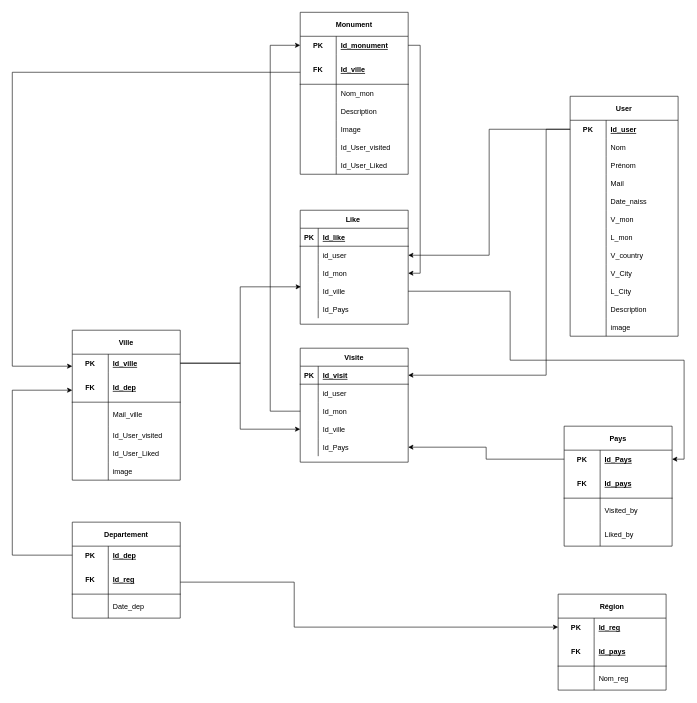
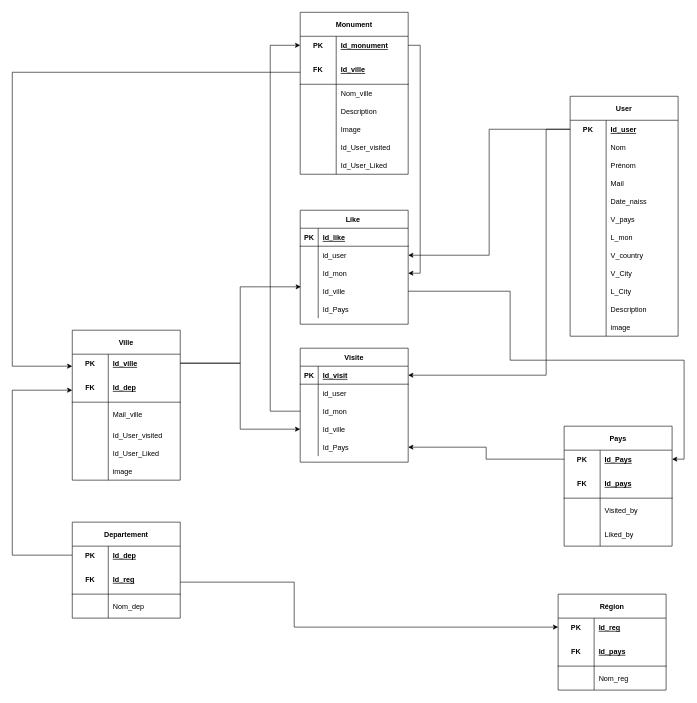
node "Nom_mon": label "Nom_mon" -> "Nom_ville"
node "V_mon": label "V_mon" -> "V_pays"
node "Date_dep": label "Date_dep" -> "Nom_dep"
